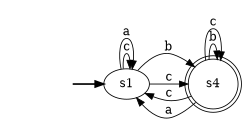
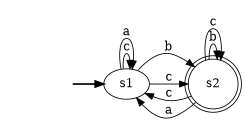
node "s4": label "s4" -> "s2"
